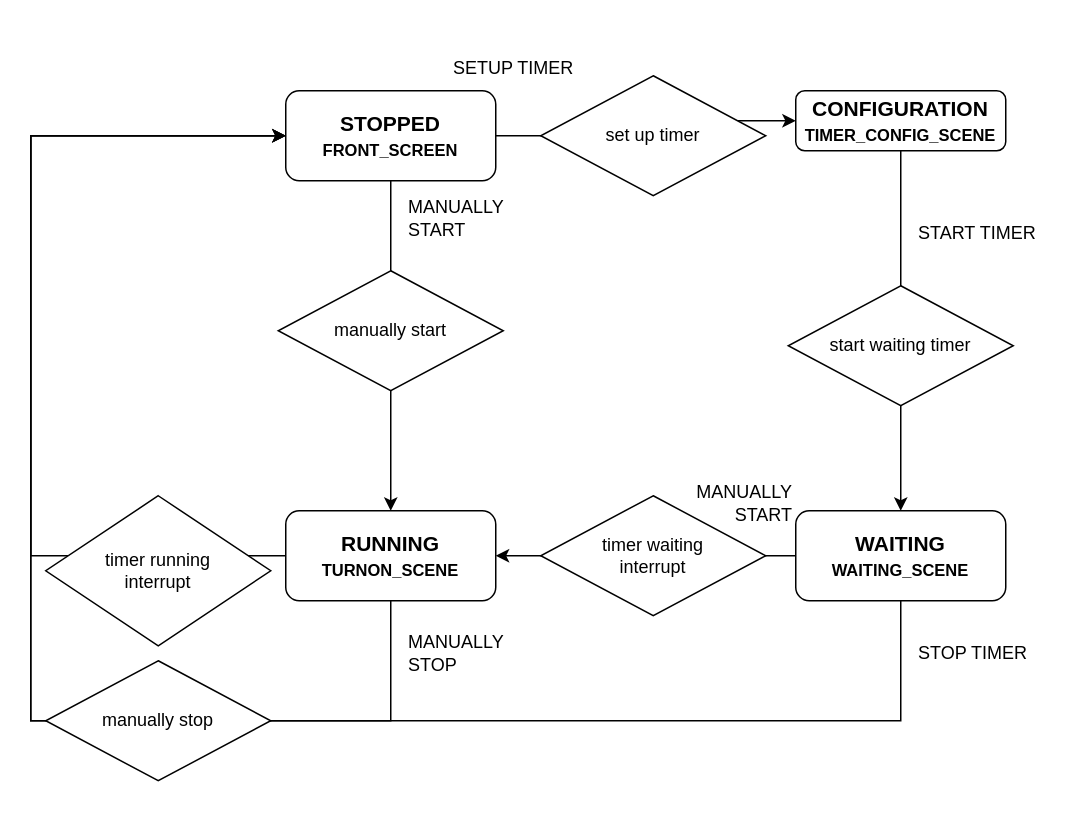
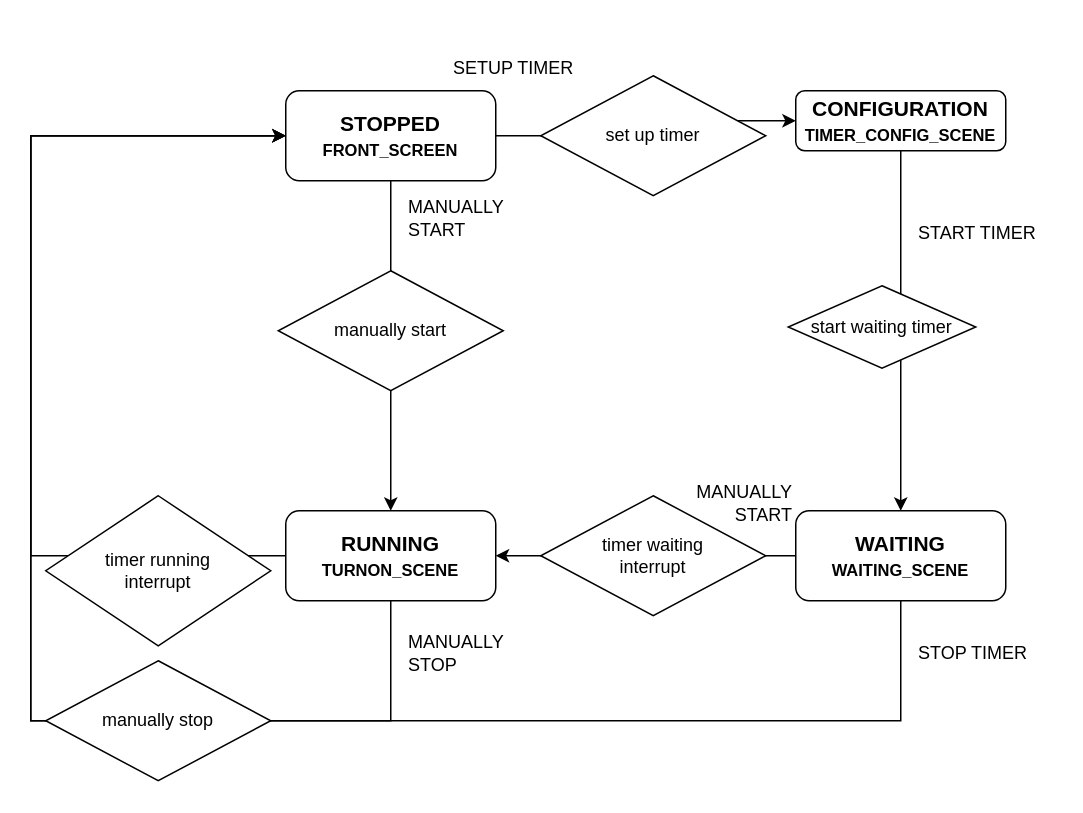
node "start waiting timer": size 225x120 -> 188x83
